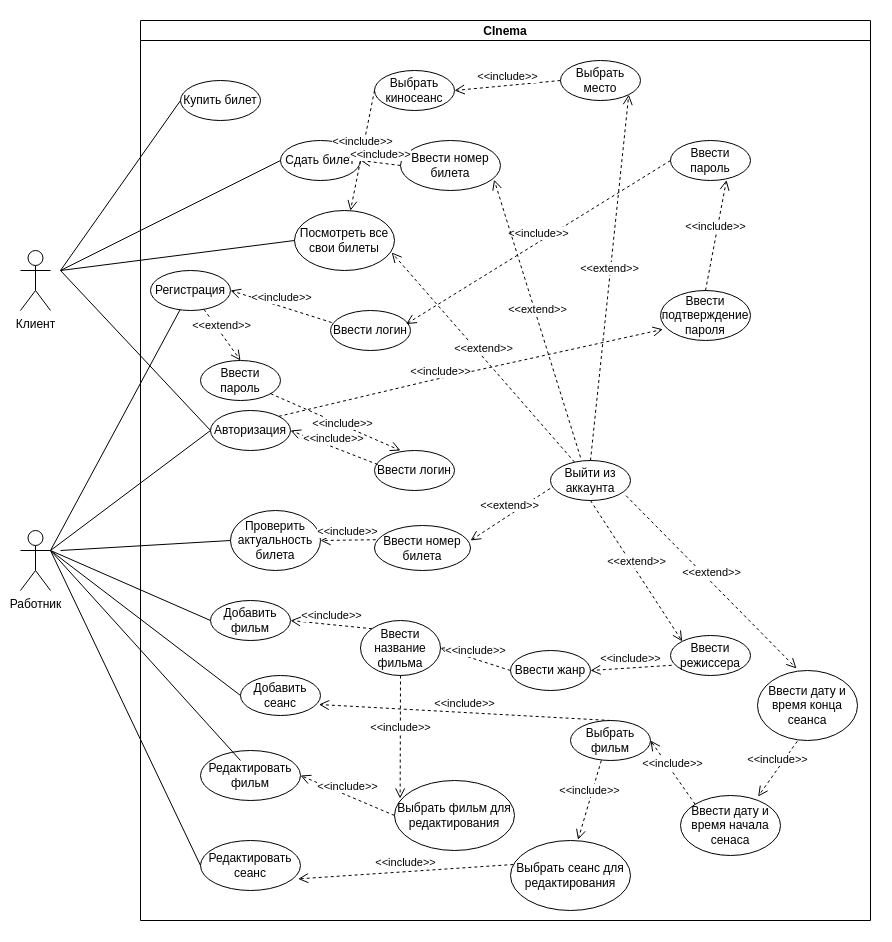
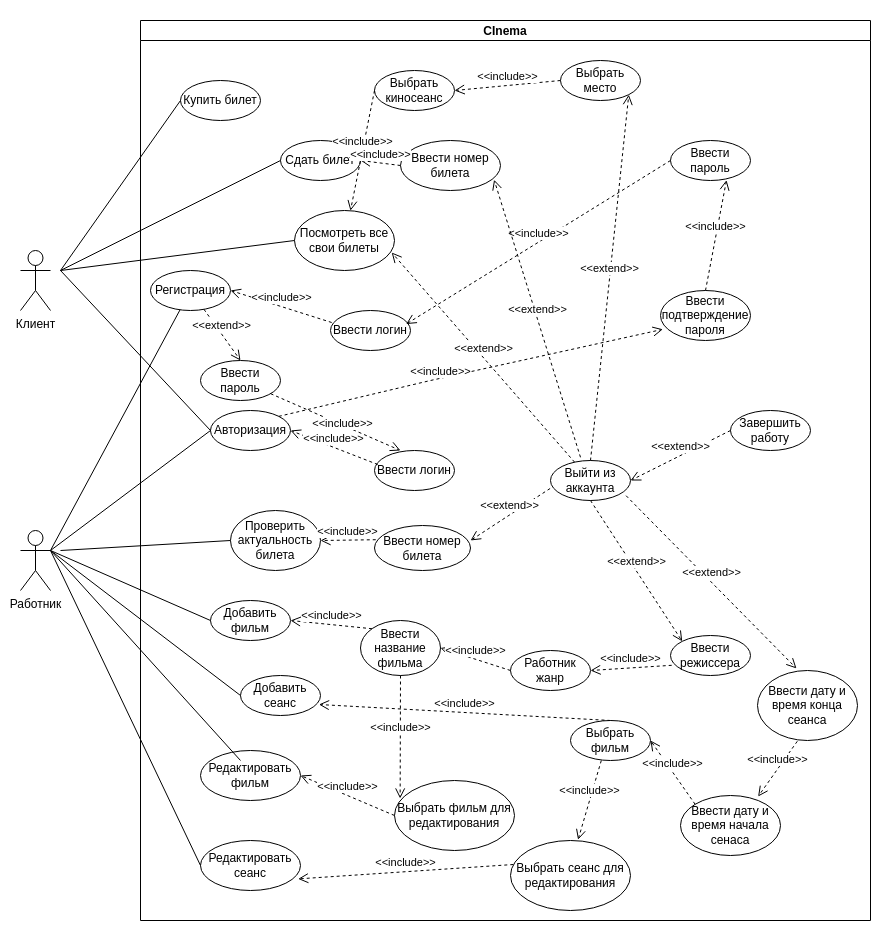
node "Завершить работу": added
edge "Завершить работу" -> "Выйти из аккаунта": added, label "<<extend>>"
node "Ввести жанр": label "Ввести жанр" -> "Работник жанр"
